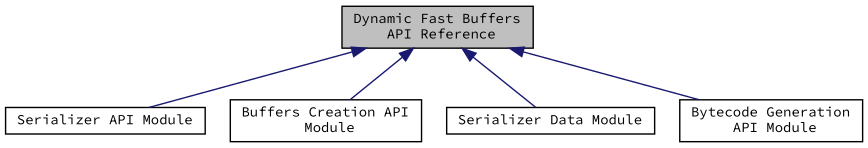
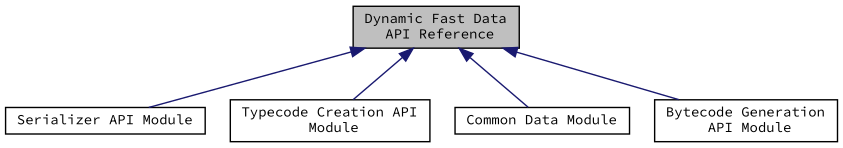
node "Dynamic Fast Buffers API Reference": label "Dynamic Fast Buffers API Reference" -> "Dynamic Fast Data API Reference"
node "Buffers Creation API Module": label "Buffers Creation API Module" -> "Typecode Creation API Module"
node "Serializer Data Module": label "Serializer Data Module" -> "Common Data Module"
